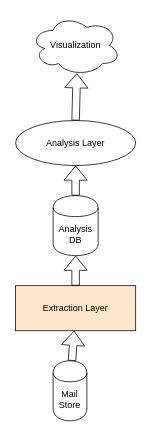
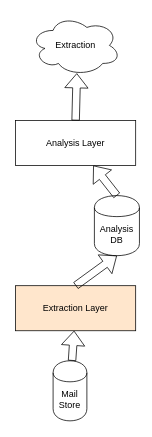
node "Visualization": label "Visualization" -> "Extraction"
node "Analysis Layer": shape ellipse -> rectangle
node "Analysis DB": moved (75, 225) -> (117, 225)
